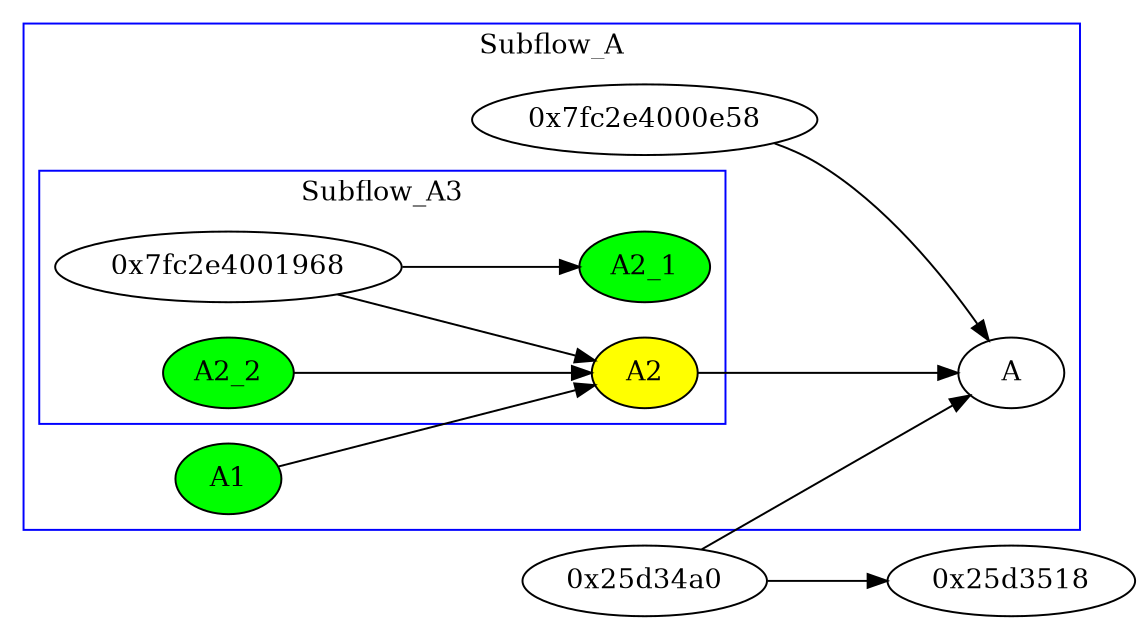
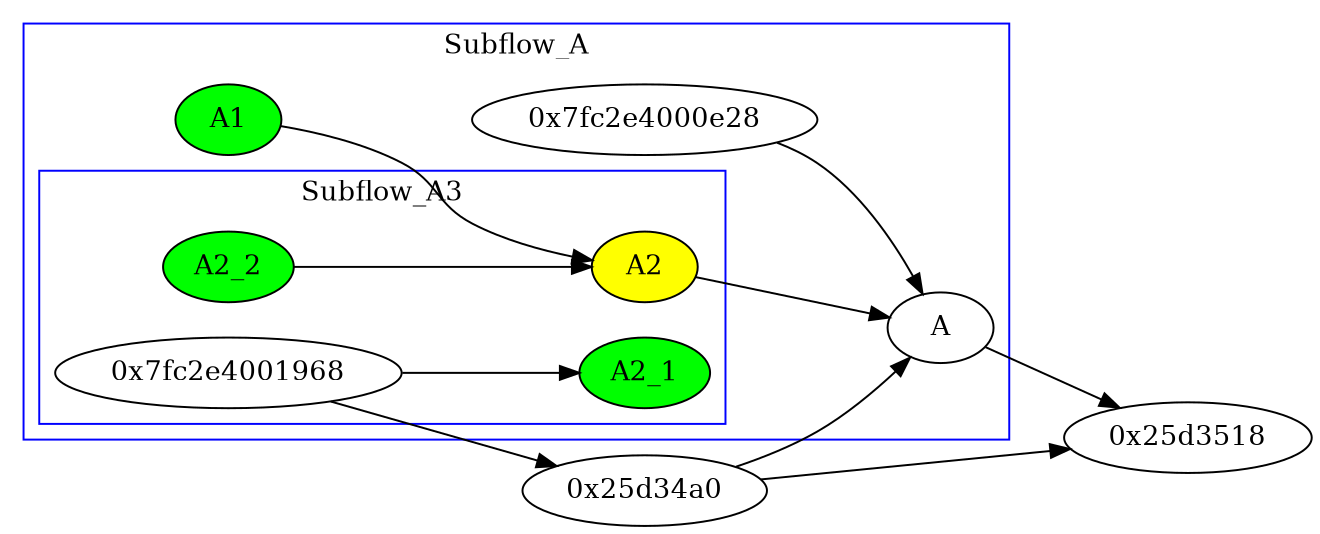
node "0x7fc2e4000e58": label "0x7fc2e4000e58" -> "0x7fc2e4000e28"
edge "0x7fc2e4001968" -> "A2": now "0x7fc2e4001968" -> "0x25d34a0"
edge "A" -> "0x25d3518": added
